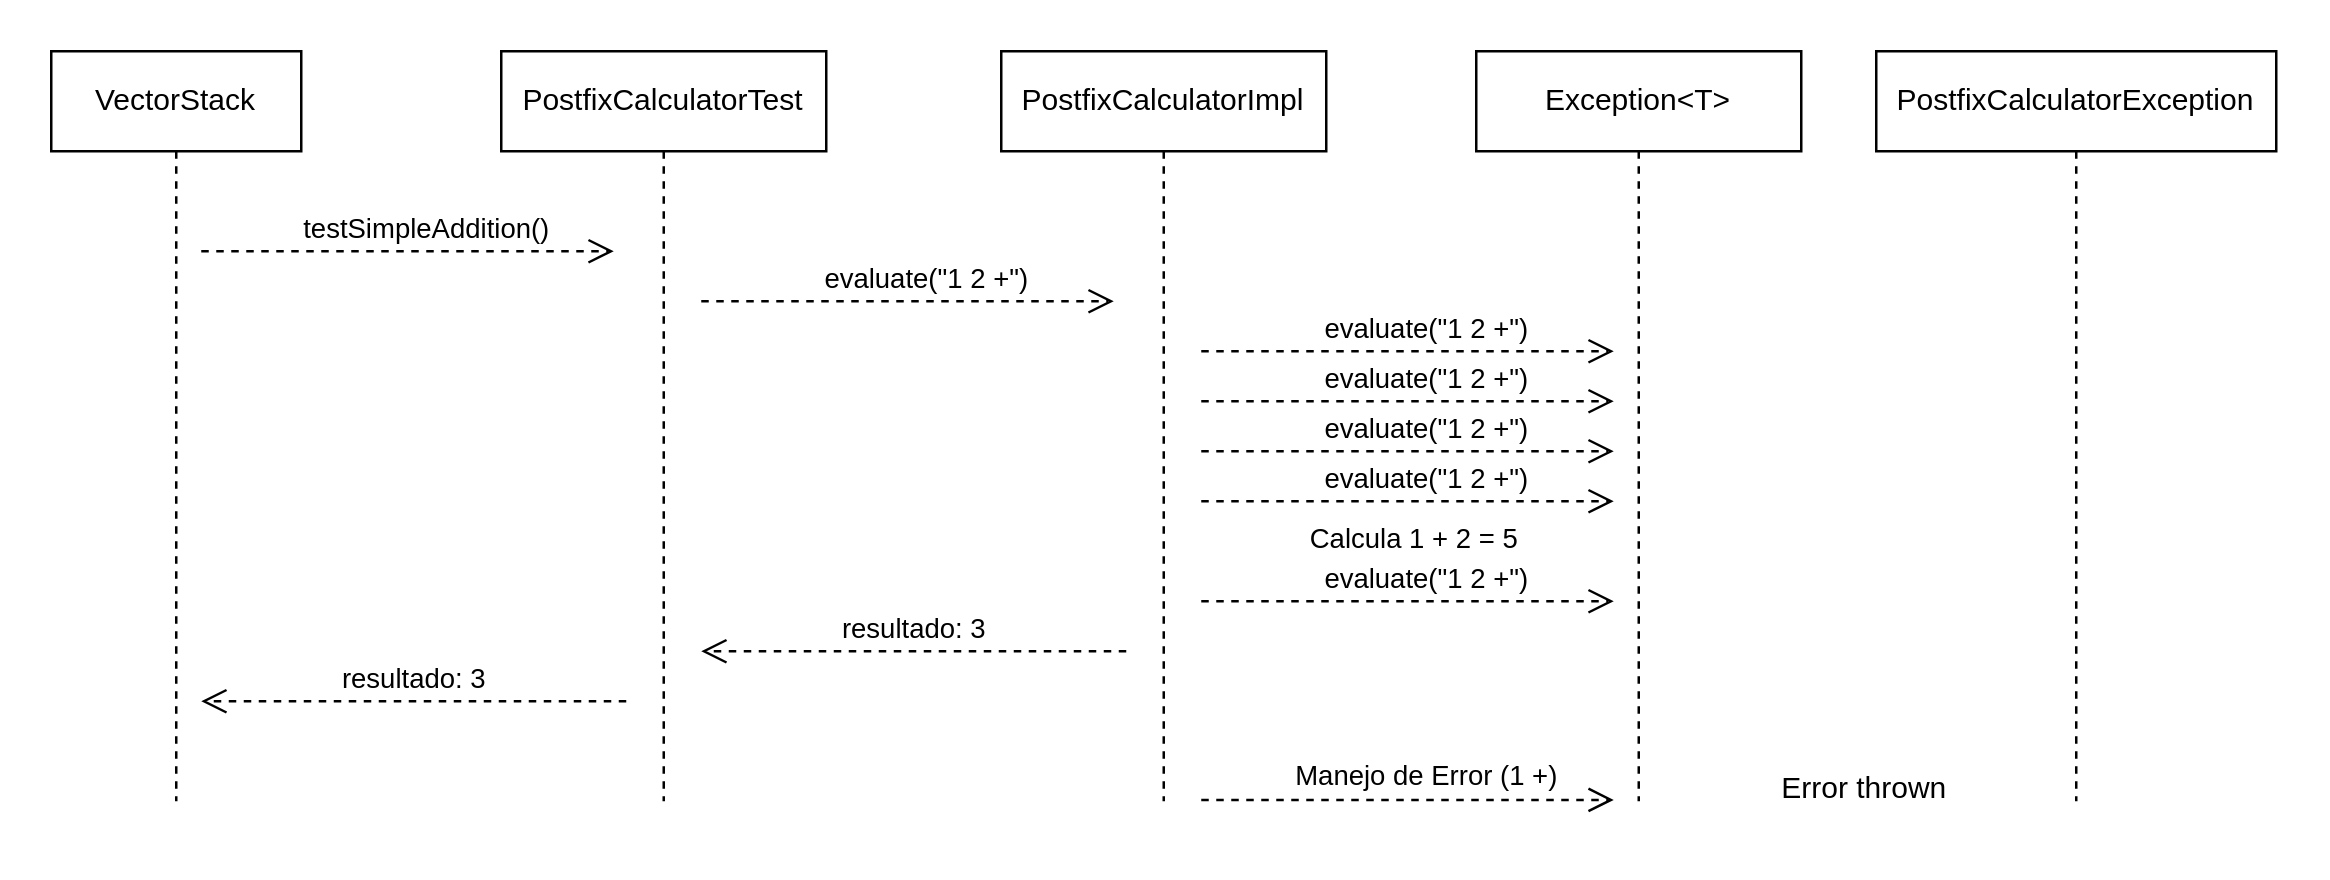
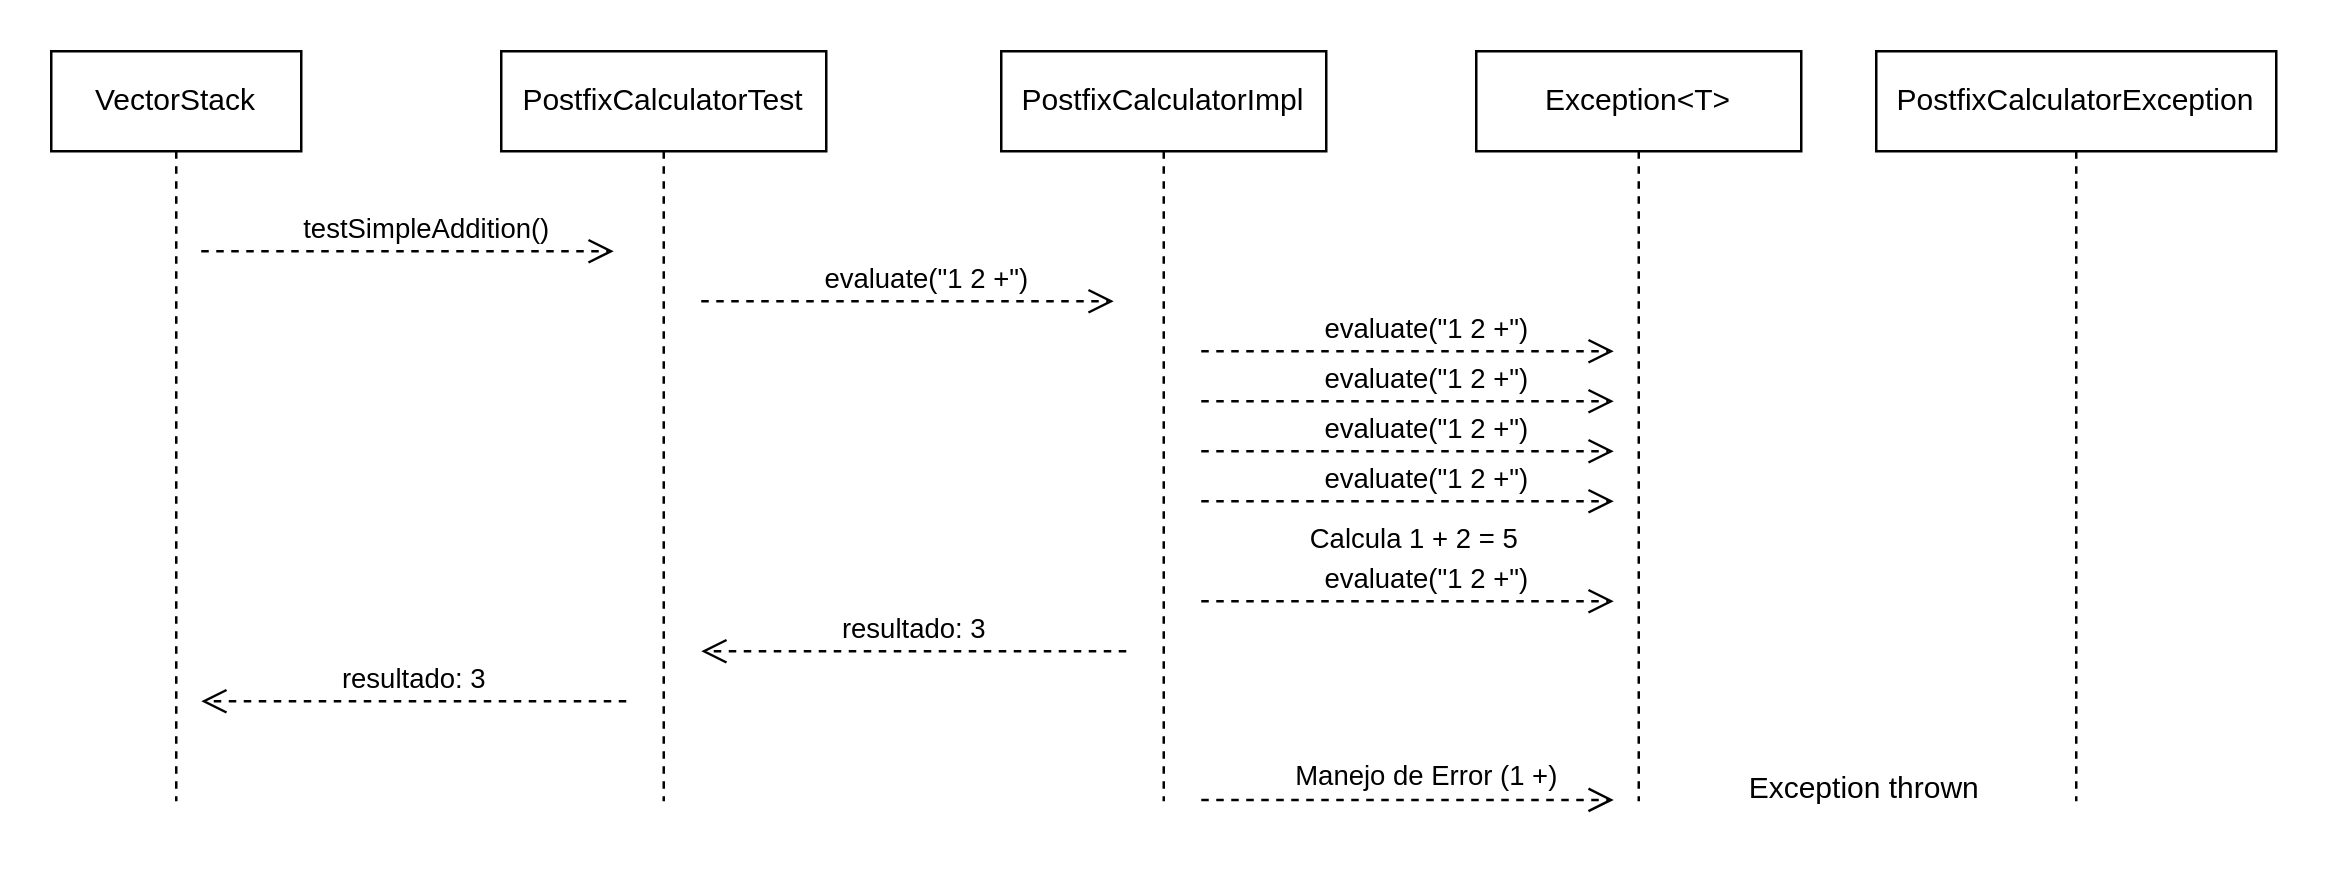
node "Error thrown": label "Error thrown" -> "Exception thrown"
